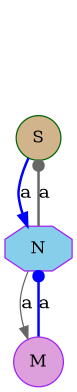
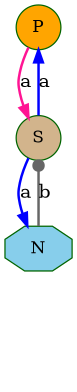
node "P": added
edge "N" -> "S": label "a" -> "b"
node "N": color purple -> darkgreen
node "M": removed
